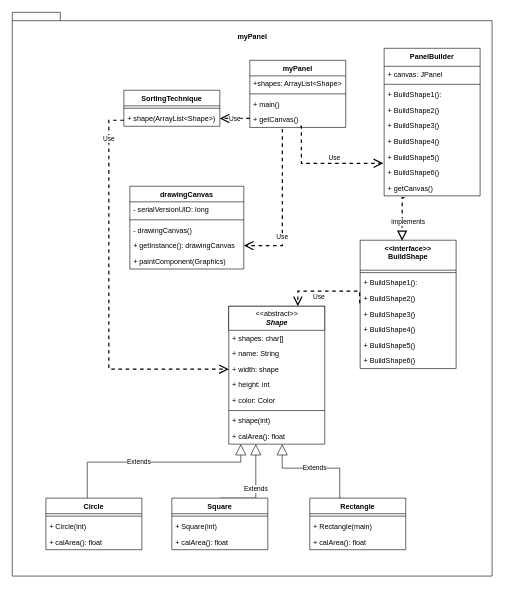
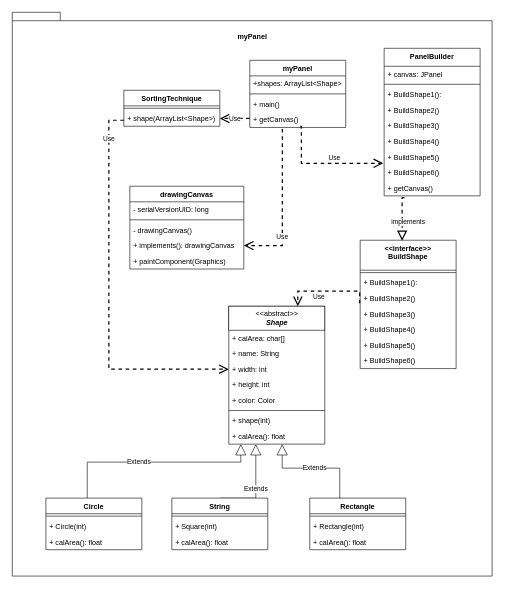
node "+ getInstance(): drawingCanvas": label "+ getInstance(): drawingCanvas" -> "+ implements(): drawingCanvas"
node "+ shapes: char[]": label "+ shapes: char[]" -> "+ calArea: char[]"
node "+ width: shape": label "+ width: shape" -> "+ width: int"
node "Square": label "Square" -> "String"
node "+ Rectangle(main)": label "+ Rectangle(main)" -> "+ Rectangle(int)"
